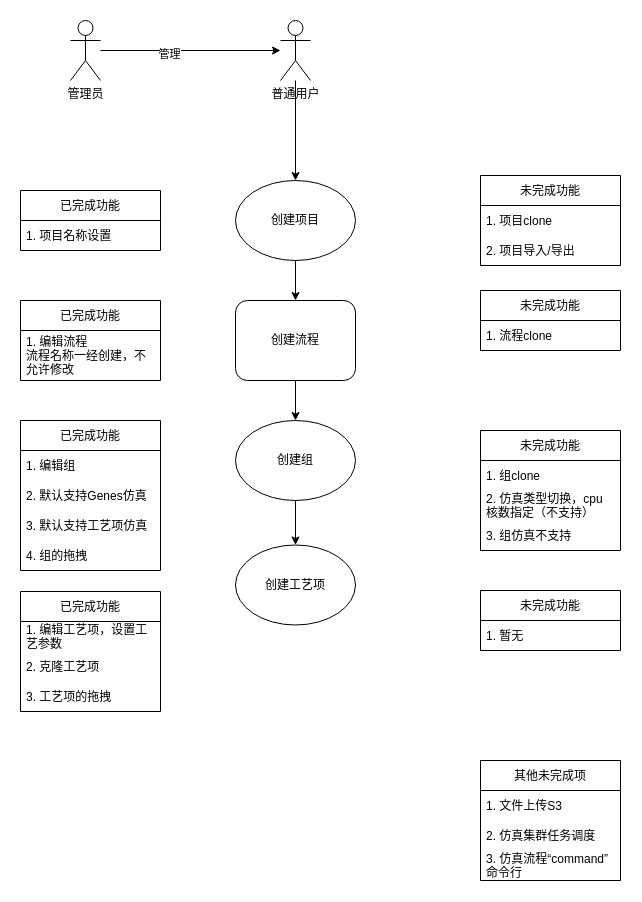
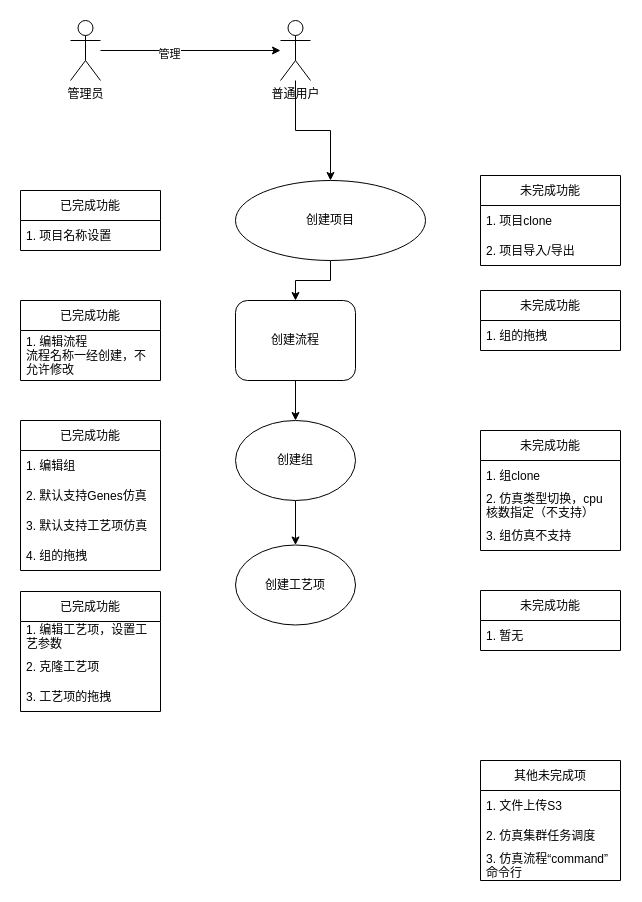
node "创建项目": size 120x80 -> 190x80
node "1. 流程clone": label "1. 流程clone" -> "1. 组的拖拽"
